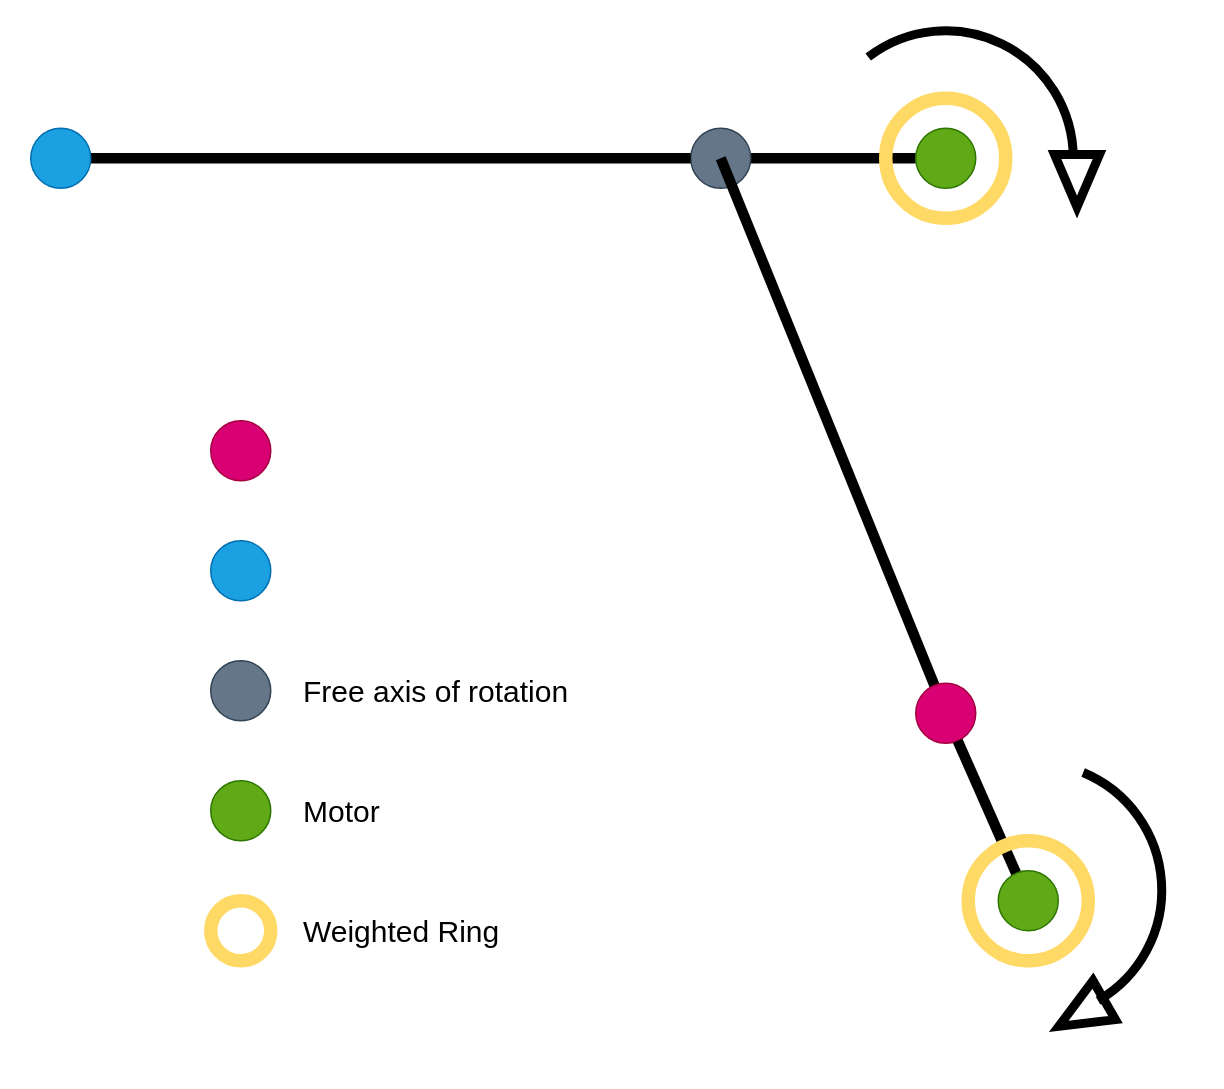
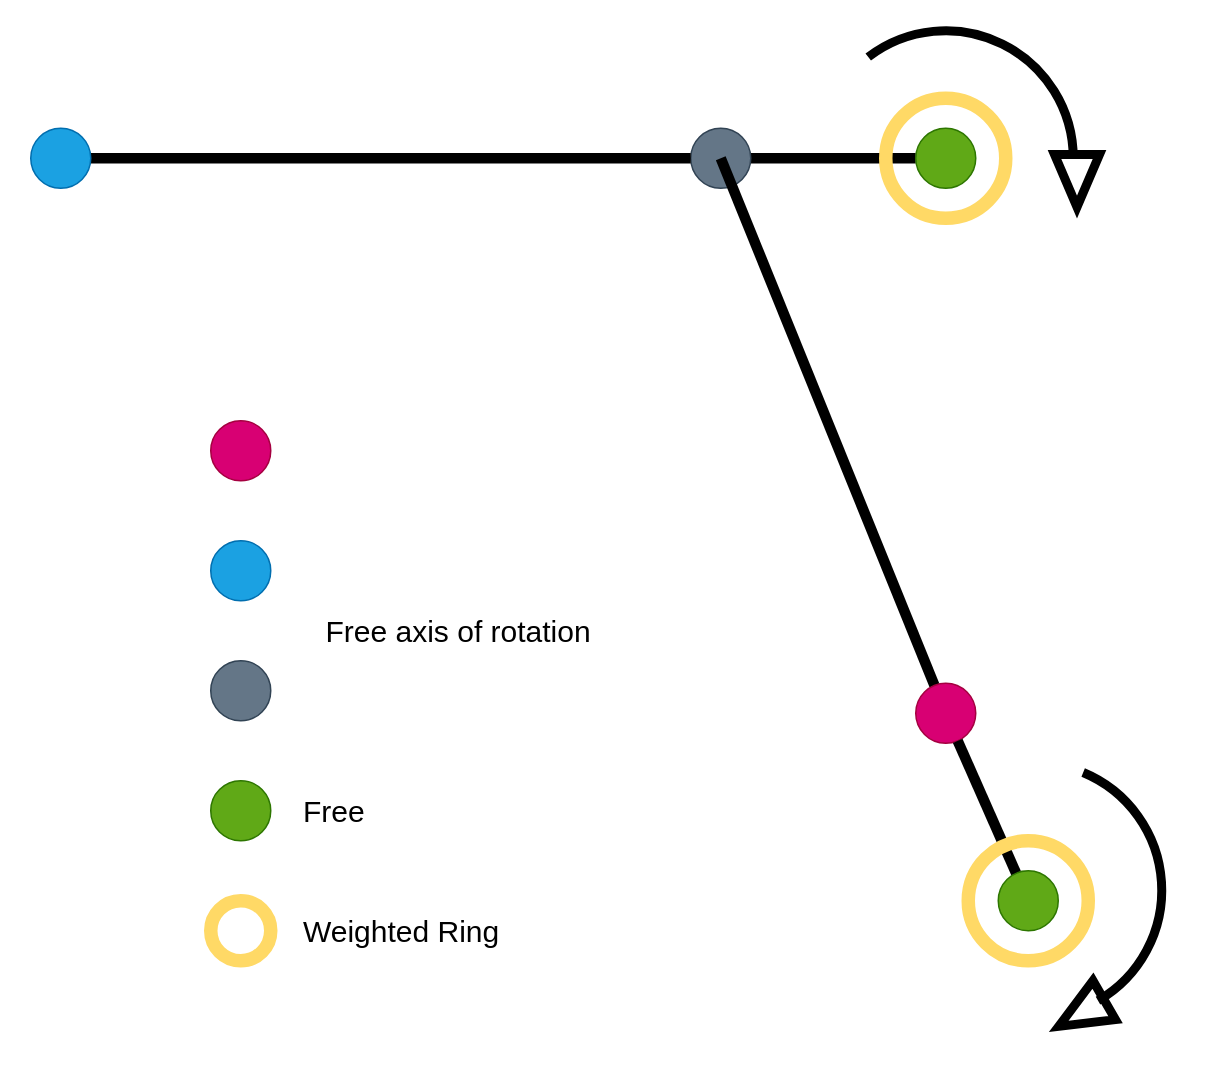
node "Free axis of rotation": moved (466, 691) -> (488, 631)
node "Motor": label "Motor" -> "Free"
